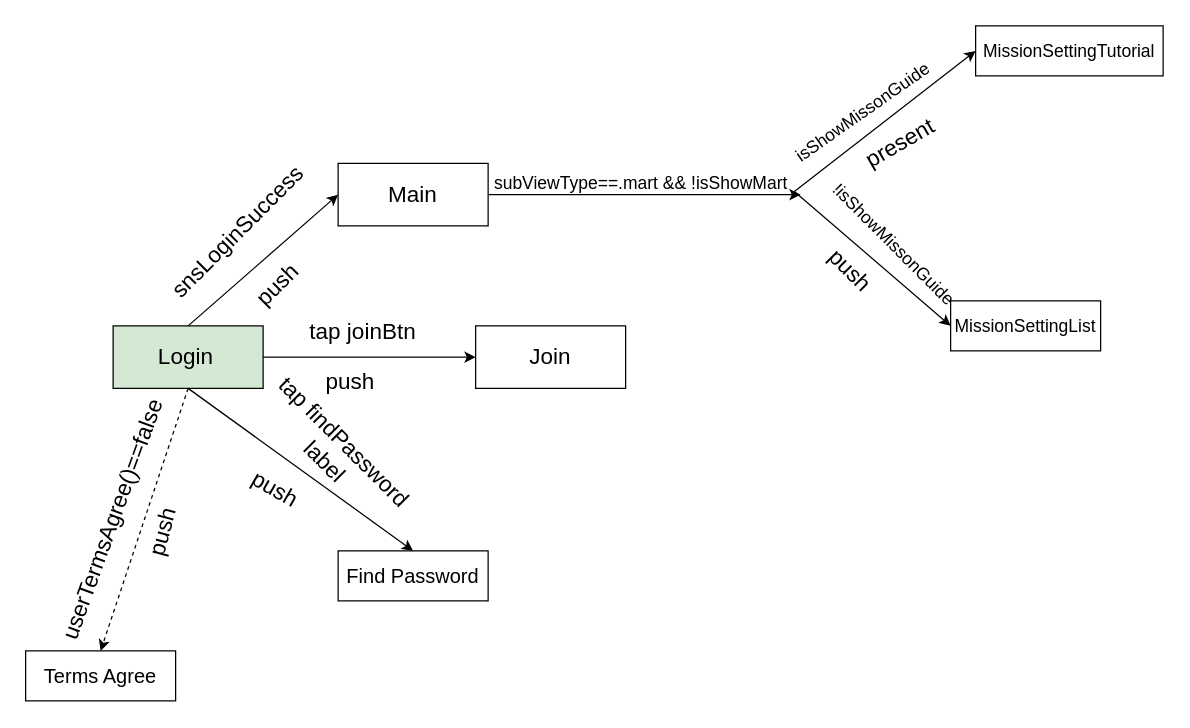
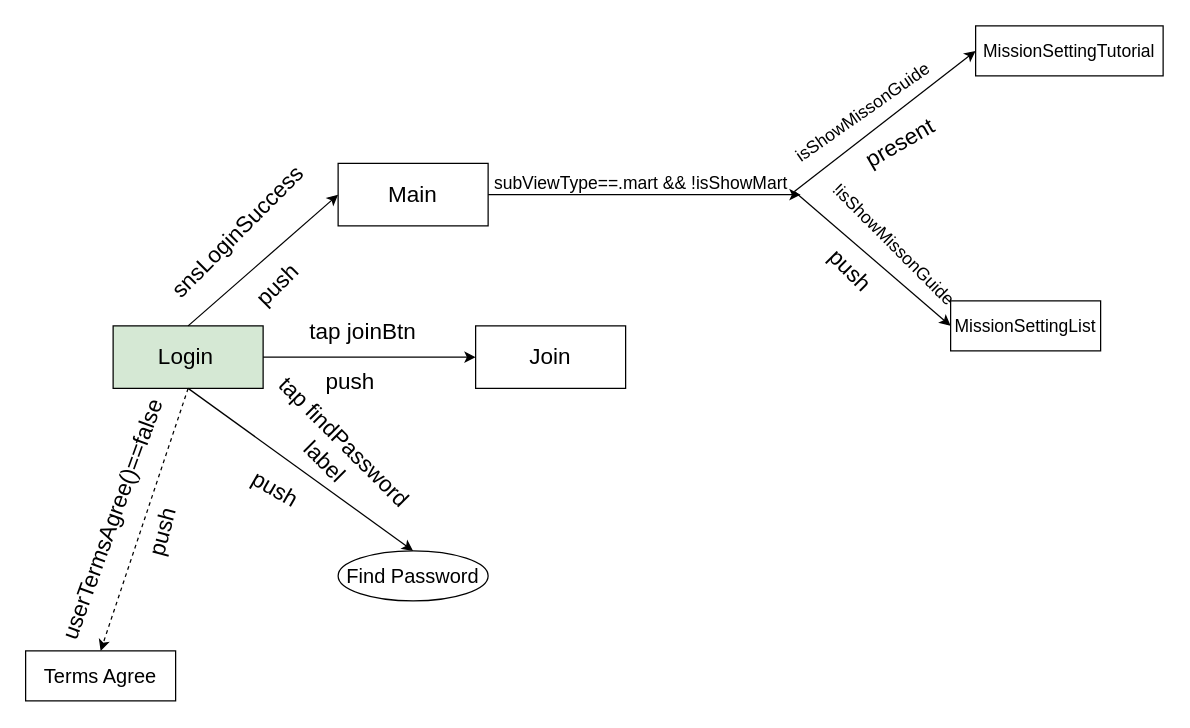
node "Find Password": shape rectangle -> ellipse
